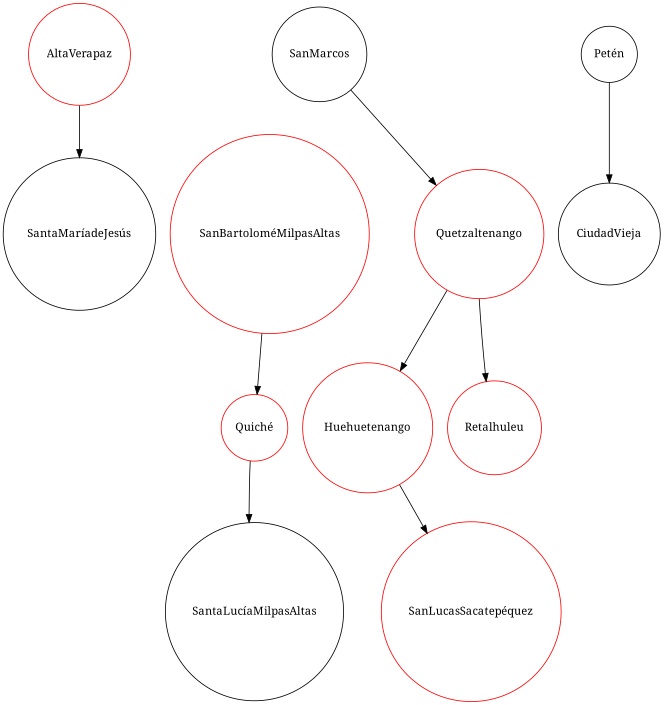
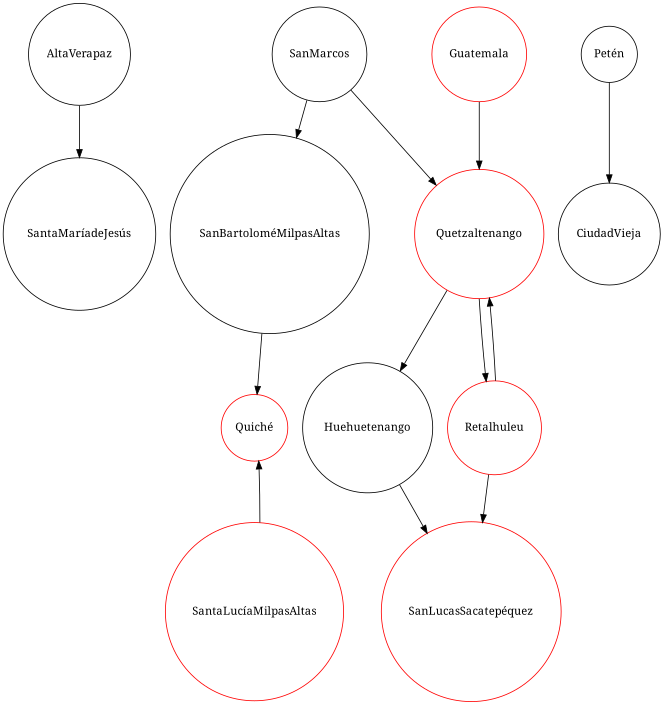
node "AltaVerapaz": color red -> black
node "Guatemala": added
edge "SanMarcos" -> "SanBartoloméMilpasAltas": added
node "SanBartoloméMilpasAltas": color red -> black
edge "Retalhuleu" -> "Quetzaltenango": added
node "Huehuetenango": color red -> black
edge "Quiché" -> "SantaLucíaMilpasAltas": reversed
edge "Retalhuleu" -> "SanLucasSacatepéquez": added
node "SantaLucíaMilpasAltas": color black -> red
